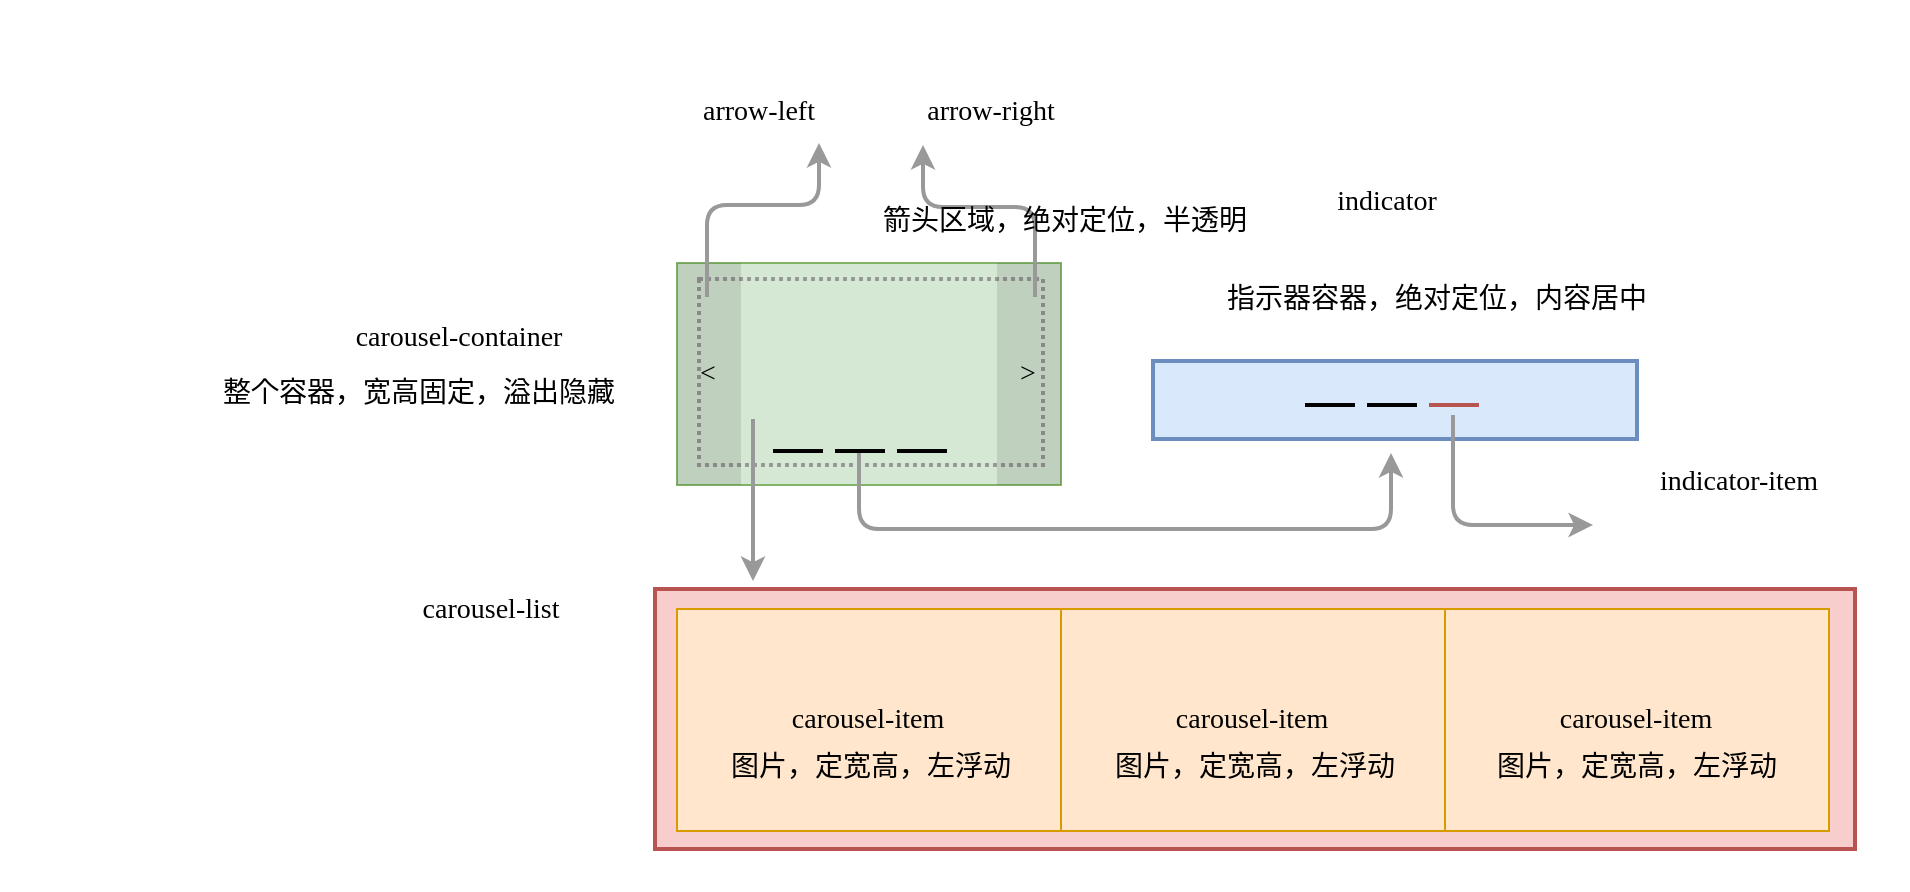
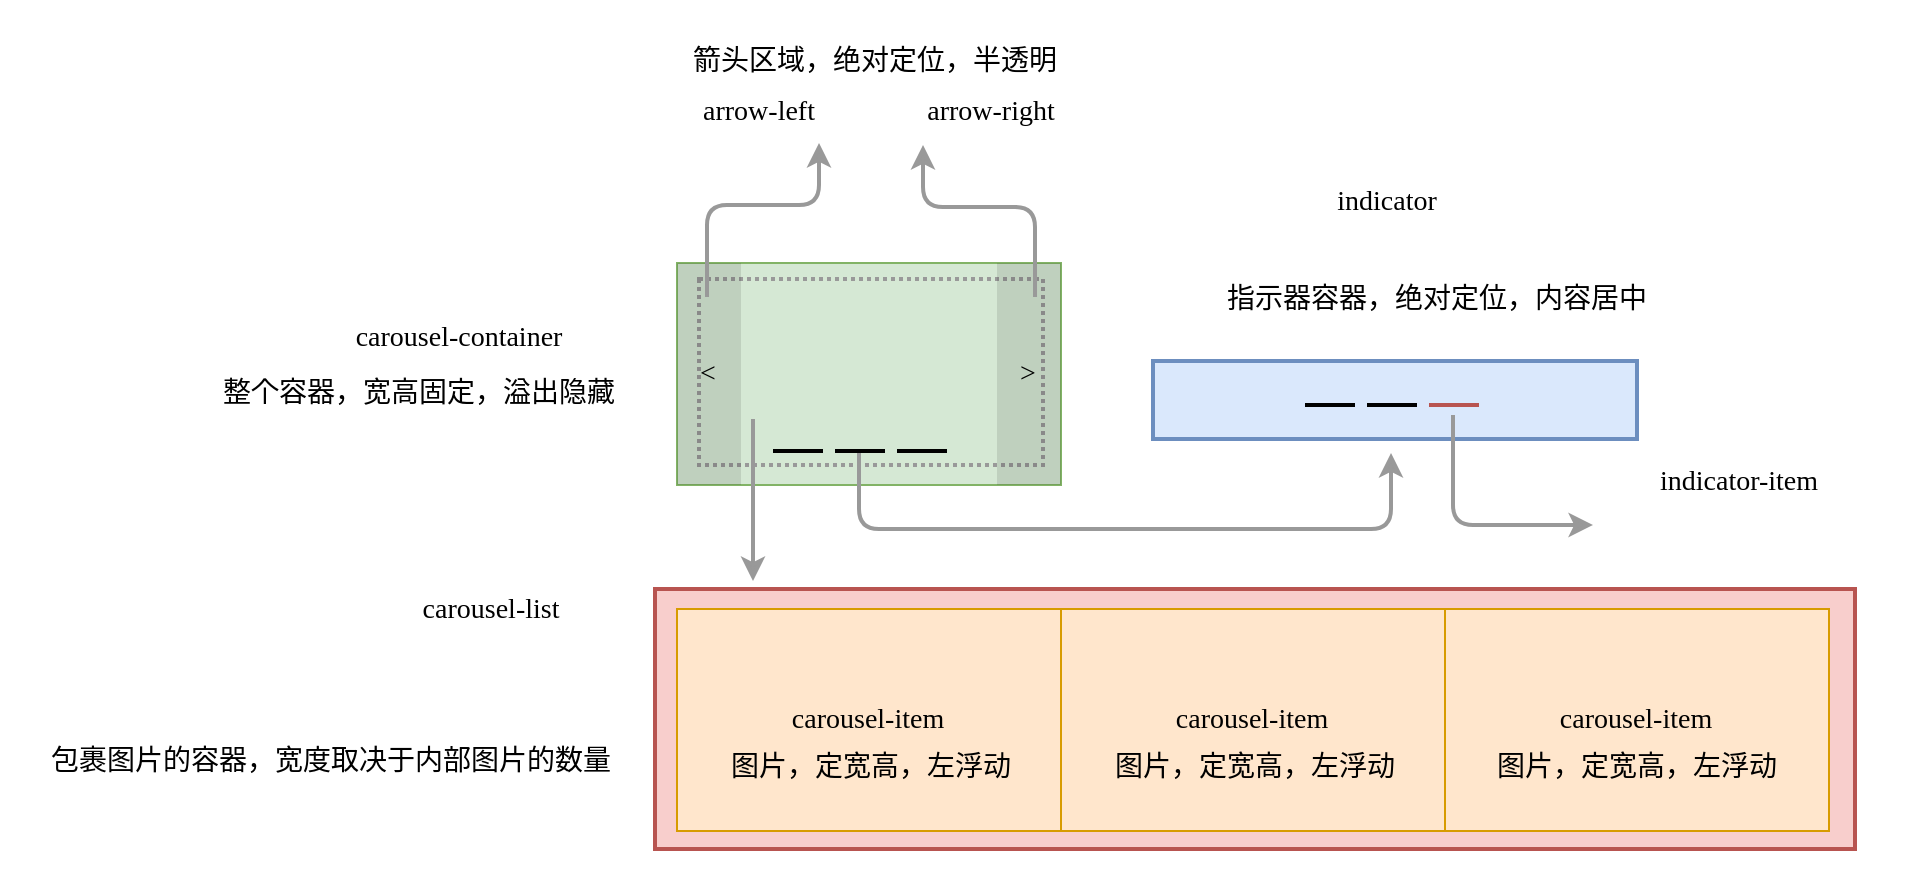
node "箭头区域，绝对定位，半透明": moved (1065, 222) -> (875, 62)
node "包裹图片的容器，宽度取决于内部图片的数量": added
